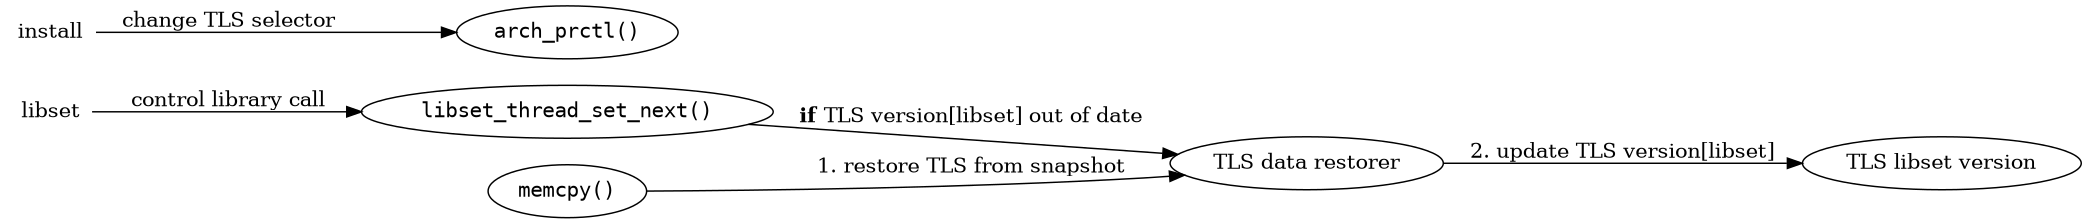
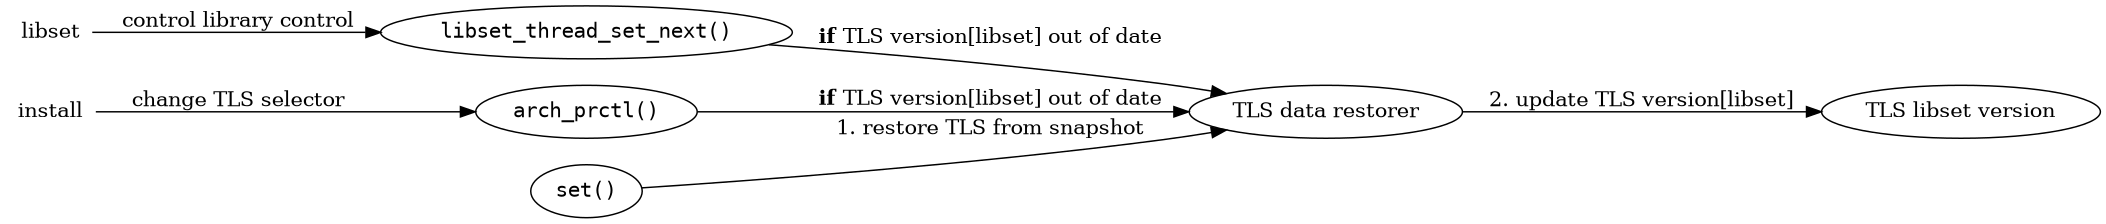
edge "libset" -> "libset_thread_set_next()": label "control library call" -> "control library control"
edge "arch_prctl()" -> "TLS data restorer": added, label "if TLS version[libset] out of date"
node "memcpy()": label "memcpy()" -> "set()"
